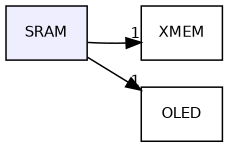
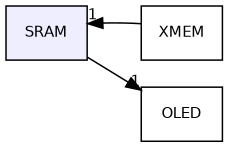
edge "SRAM" -> "XMEM": reversed
